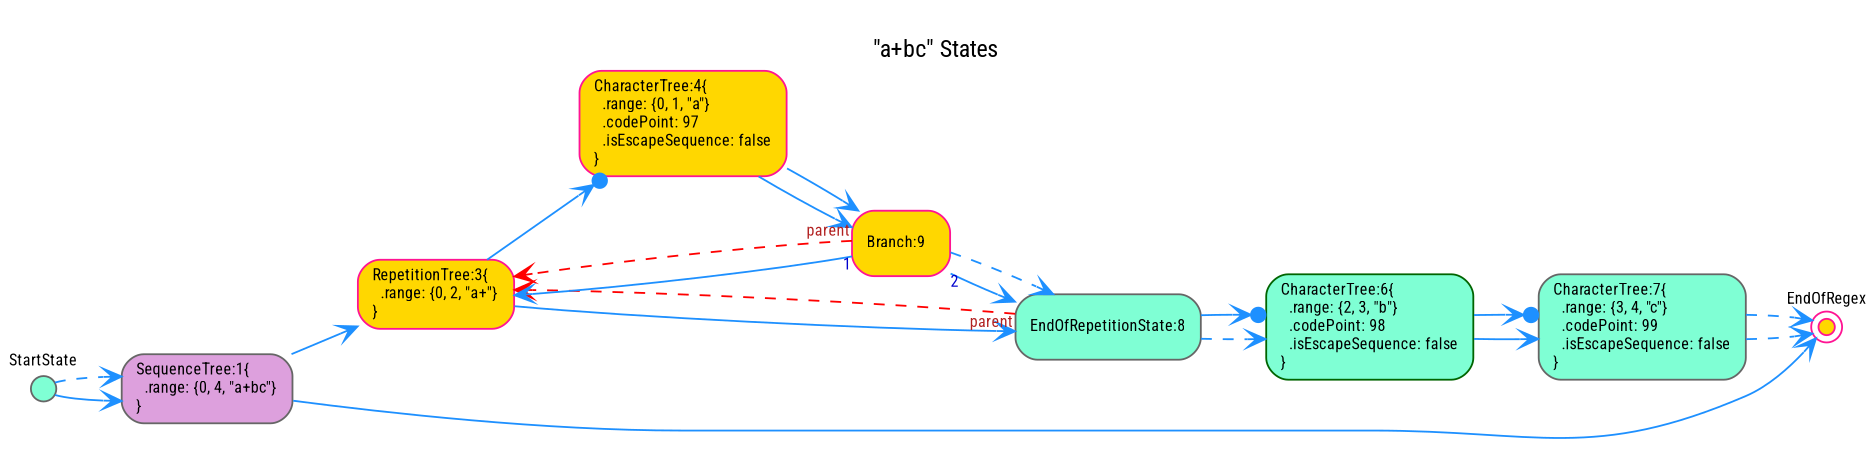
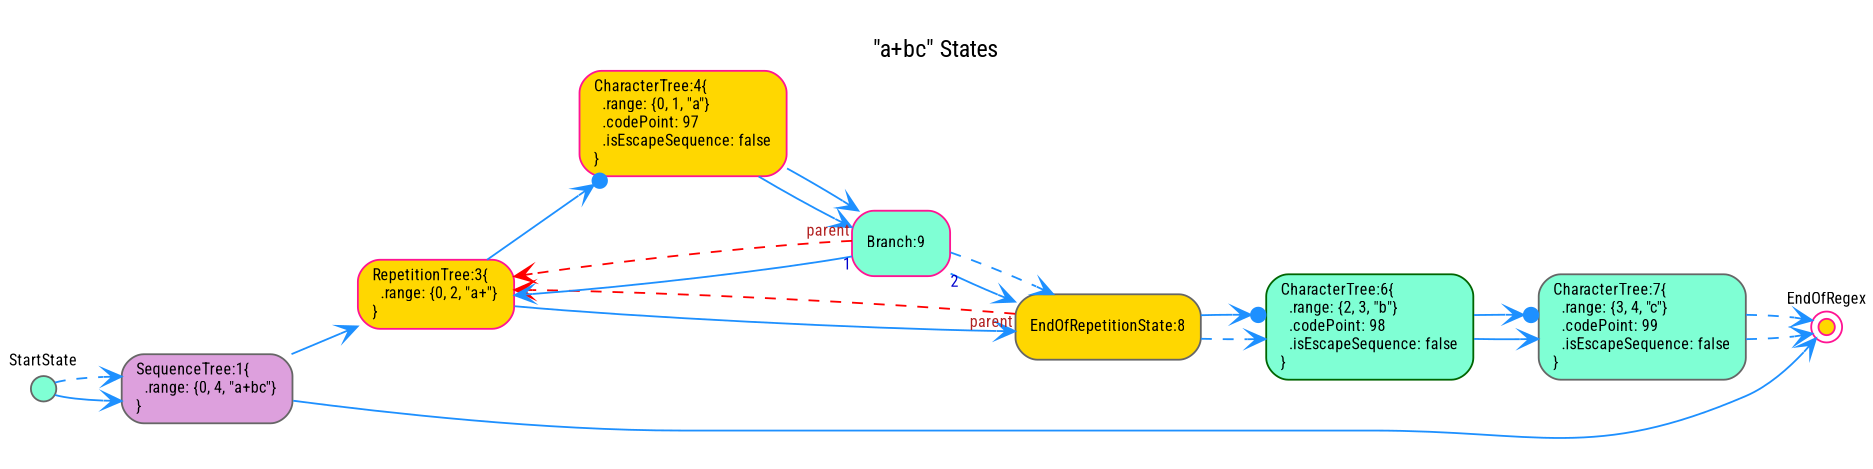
node "Branch:9": fillcolor gold -> aquamarine
node "EndOfRepetitionState:8": fillcolor aquamarine -> gold
